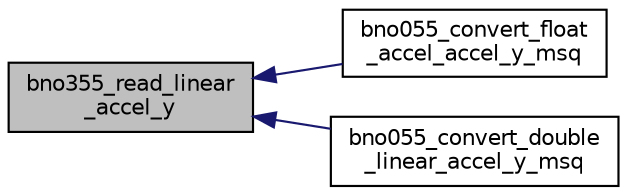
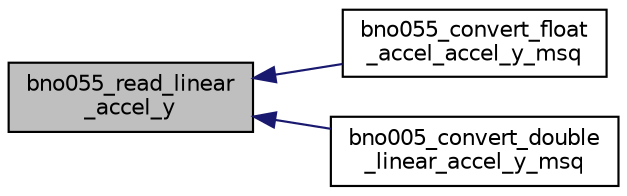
node "bno355_read_linear _accel_y": label "bno355_read_linear _accel_y" -> "bno055_read_linear _accel_y"
node "bno055_convert_double _linear_accel_y_msq": label "bno055_convert_double _linear_accel_y_msq" -> "bno005_convert_double _linear_accel_y_msq"
